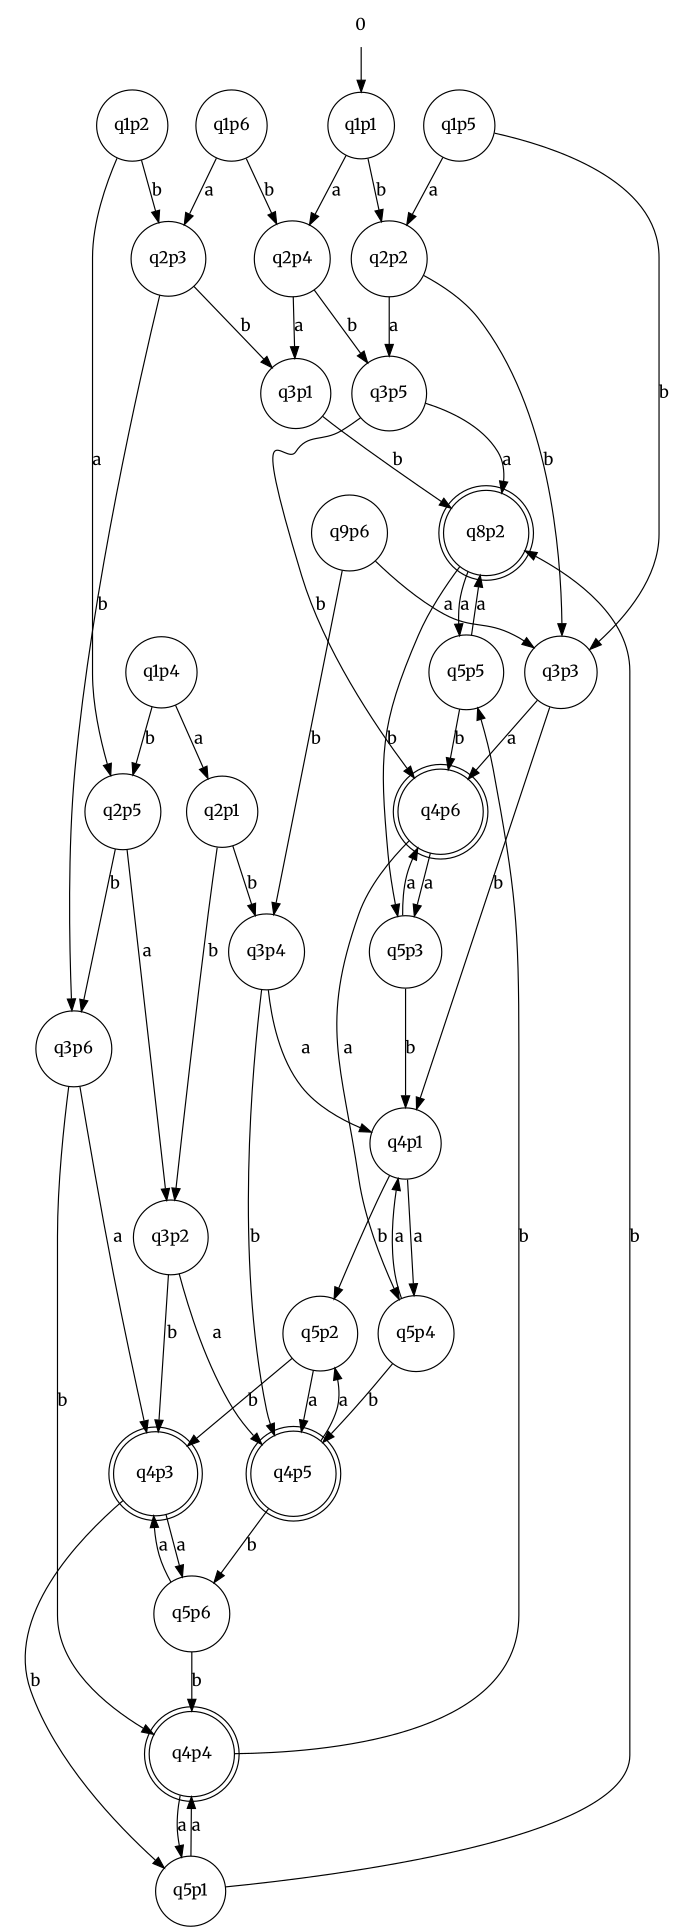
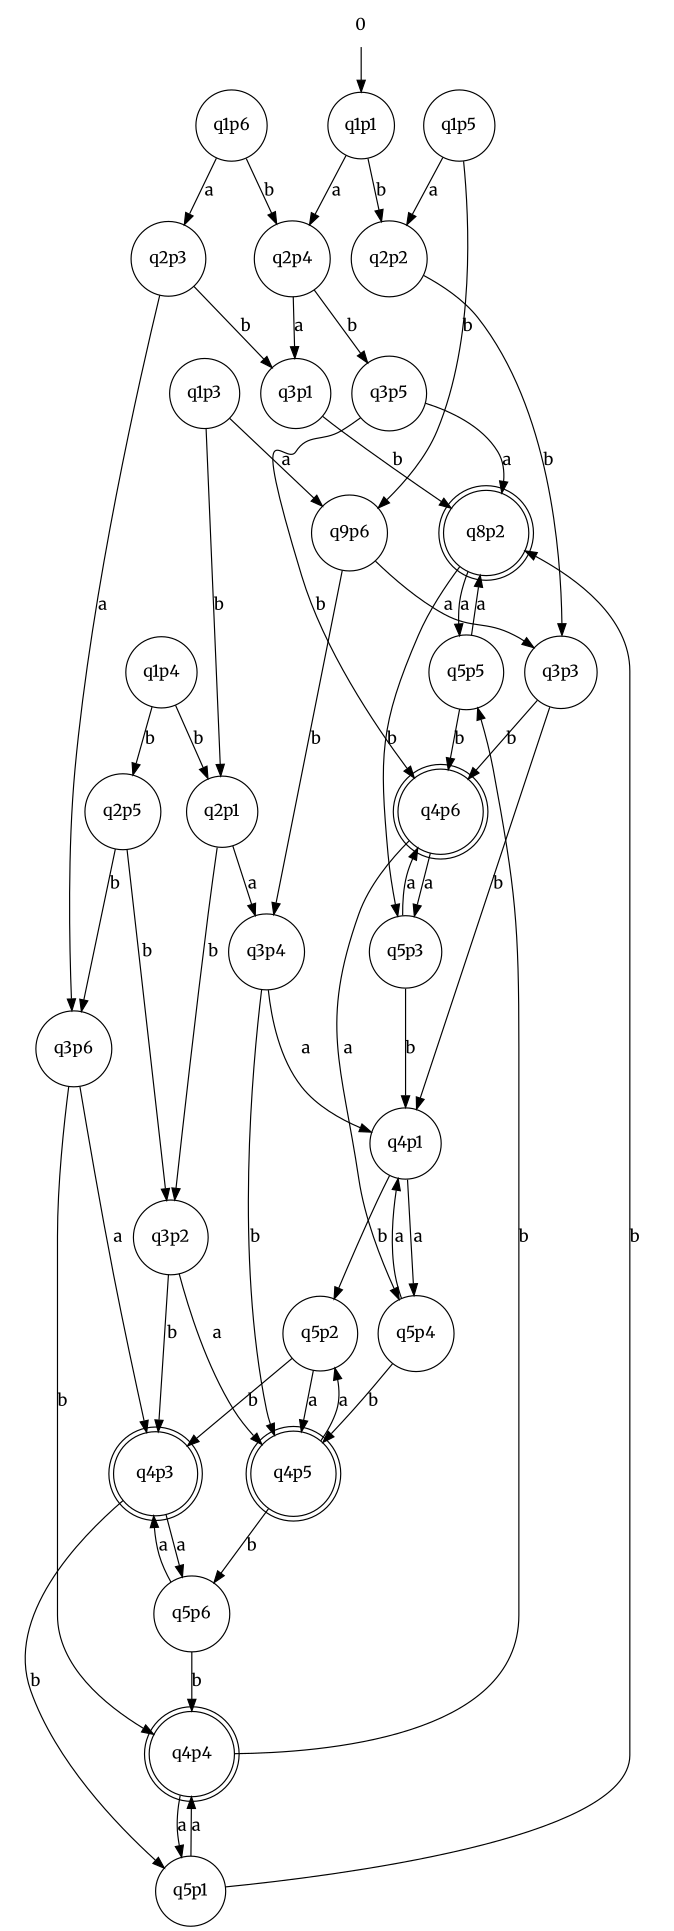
node "q1p2": removed
edge "q2p2" -> "q3p5": removed, label "a"
edge "q1p5" -> "q3p3": now "q1p5" -> "q9p6"
node "q1p3": added
edge "q2p3" -> "q3p6": label "b" -> "a"
edge "q1p4" -> "q2p1": label "a" -> "b"
edge "q3p3" -> "q4p6": label "a" -> "b"
edge "q2p1" -> "q3p4": label "b" -> "a"
edge "q2p5" -> "q3p2": label "a" -> "b"
